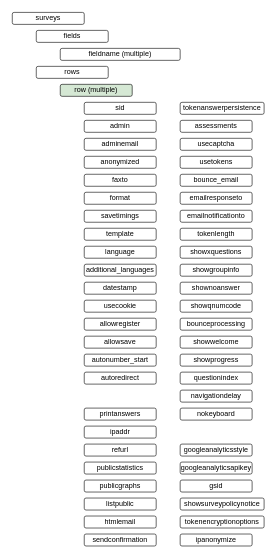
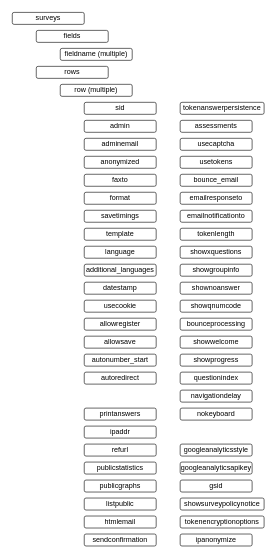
node "fieldname (multiple)": size 120x12 -> 72x12
node "row (multiple)": fillcolor #d5e8d4 -> #ffffff
